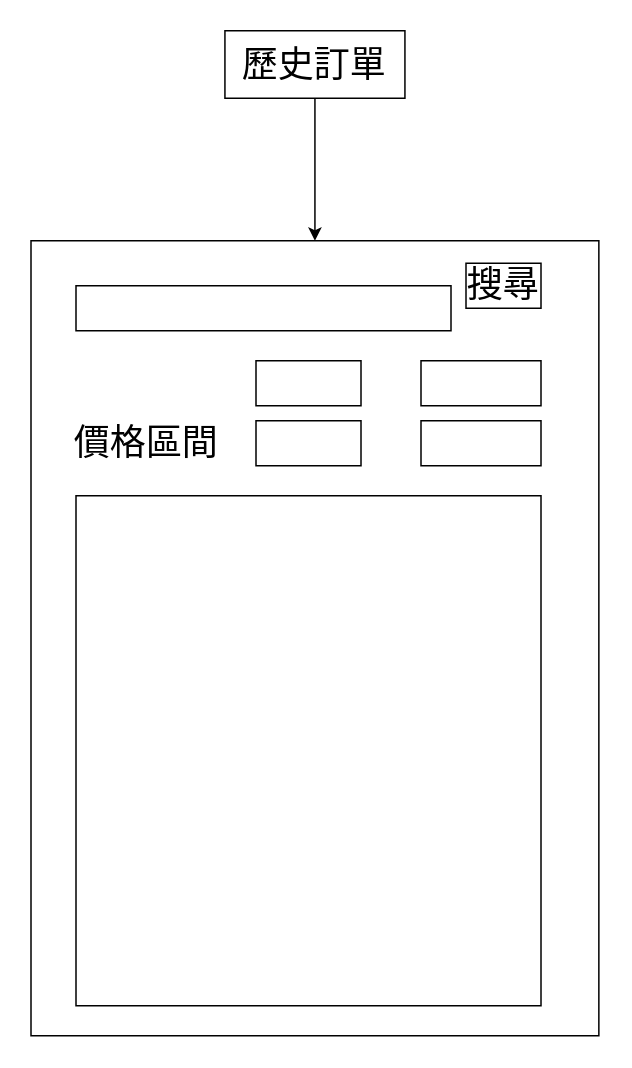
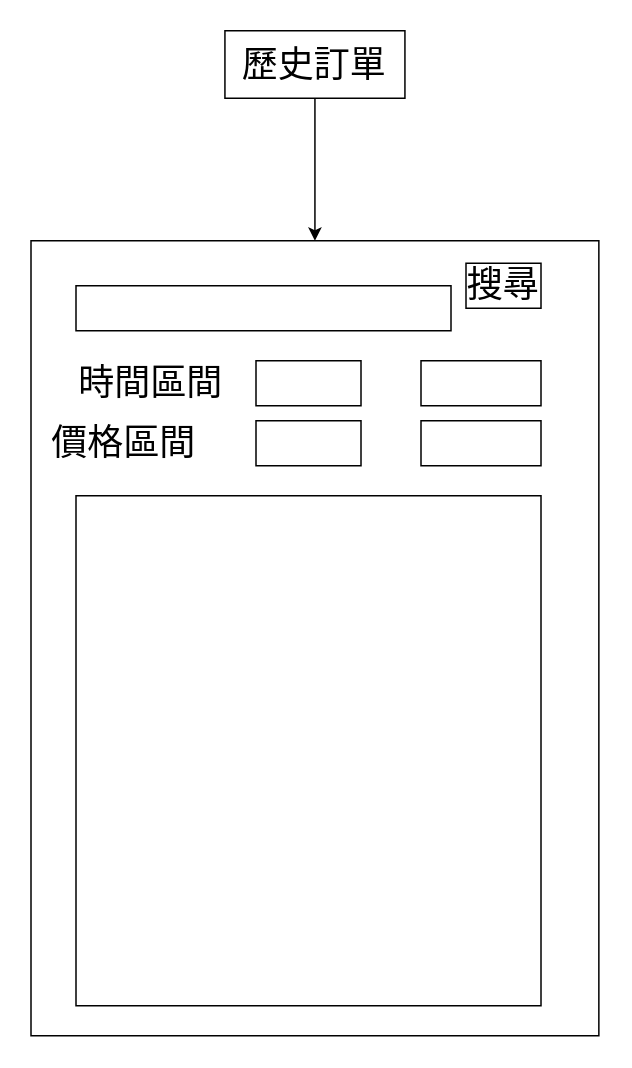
node "時間區間": added
node "價格區間": moved (146, 443) -> (124, 443)
